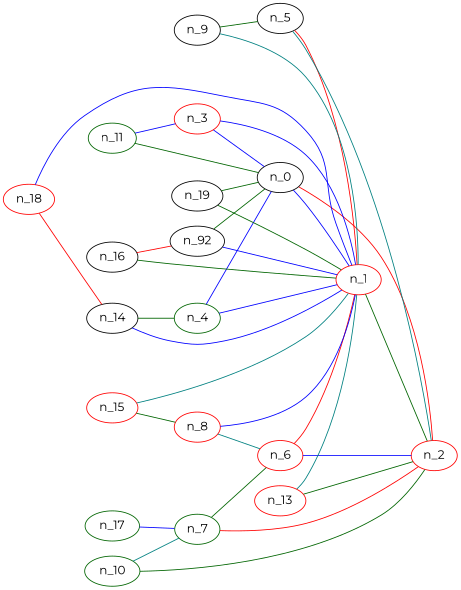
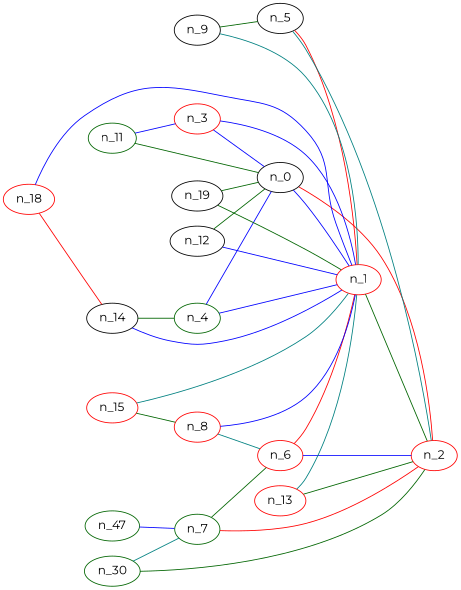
node "n_92": label "n_92" -> "n_12"
node "n_16": removed
node "n_17": label "n_17" -> "n_47"
node "n_10": label "n_10" -> "n_30"
